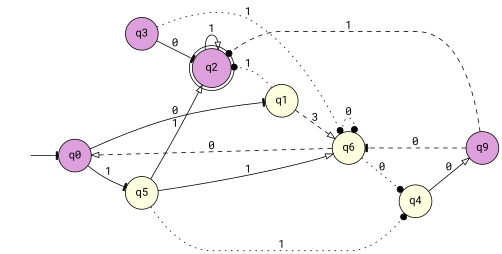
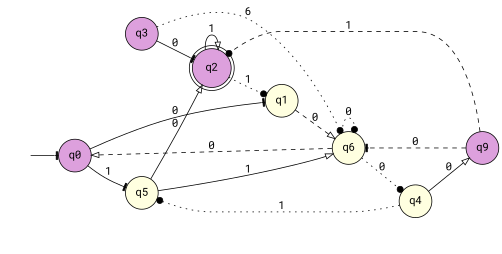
edge "q3" -> "q6": label "1" -> "6"
edge "q1" -> "q2": reversed
edge "q1" -> "q6": label "3" -> "0"
edge "q5" -> "q2": label "1" -> "0"
edge "q5" -> "q4": reversed
